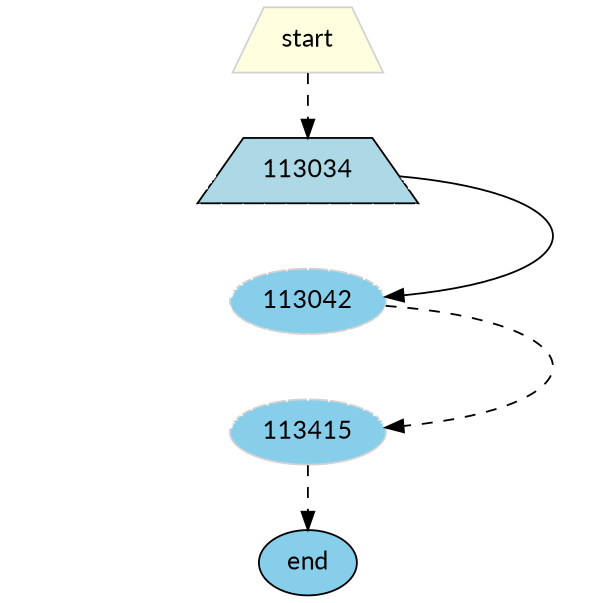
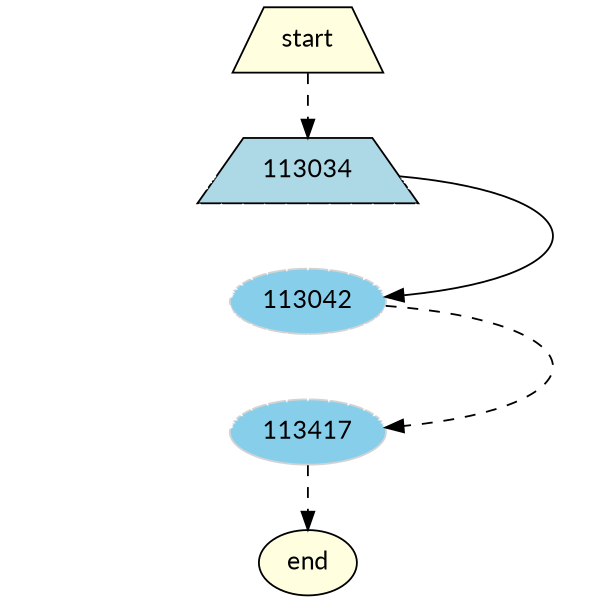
node "start": color lightgrey -> black
node "113415": label "113415" -> "113417"
node "end": fillcolor skyblue -> lightyellow
